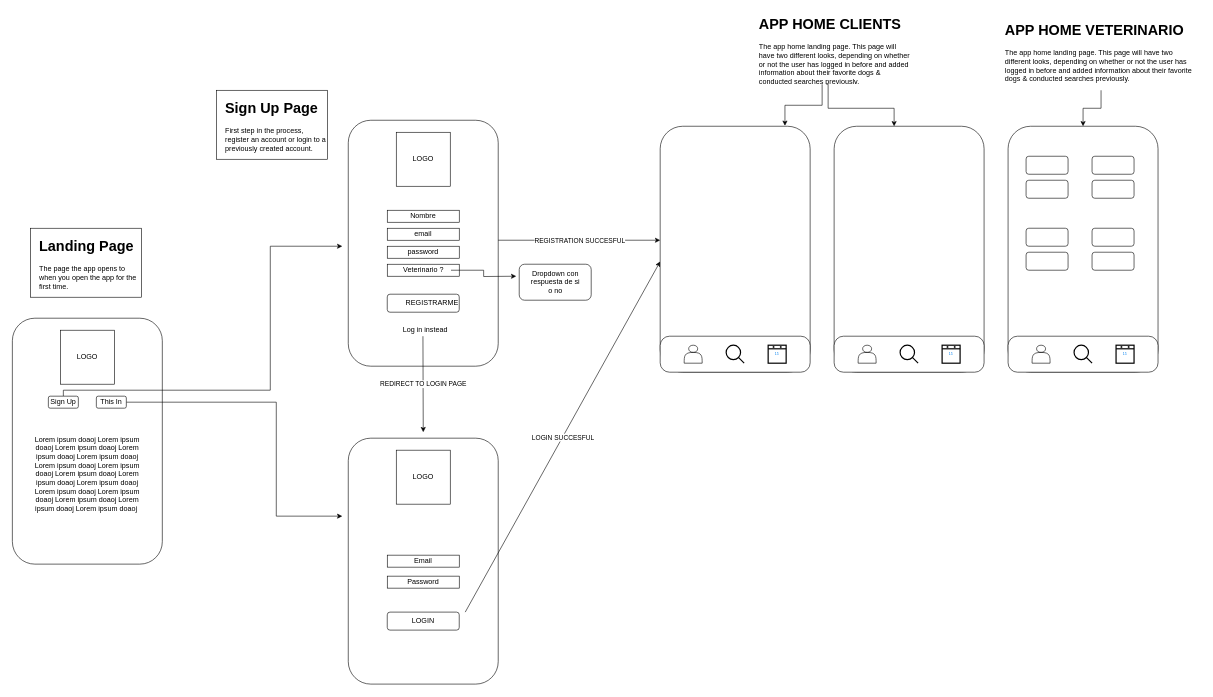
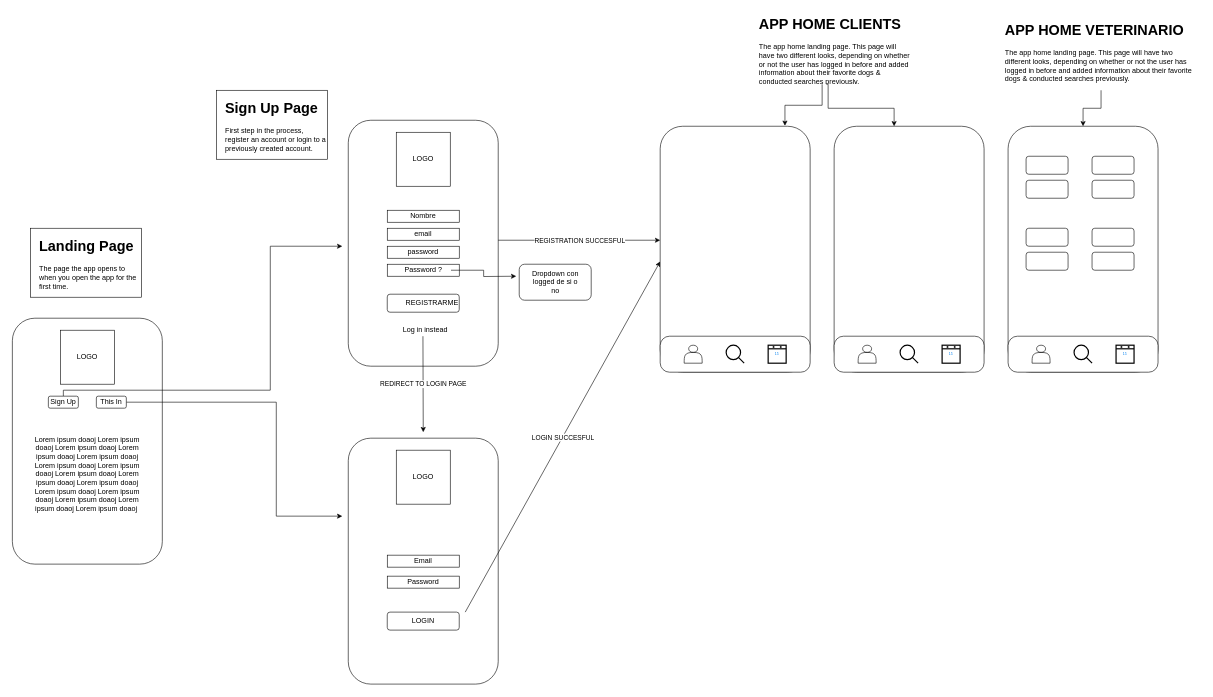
node "Veterinario ?": label "Veterinario ?" -> "Password ?"
node "Dropdown con respuesta de si o no": label "Dropdown con respuesta de si o no" -> "Dropdown con logged de si o no"
